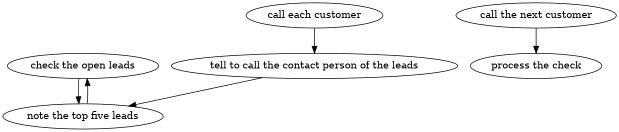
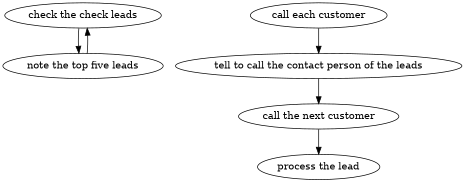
node "check the open leads": label "check the open leads" -> "check the check leads"
node "process the check": label "process the check" -> "process the lead"
edge "tell to call the contact person of the leads" -> "note the top five leads": now "tell to call the contact person of the leads" -> "call the next customer"
